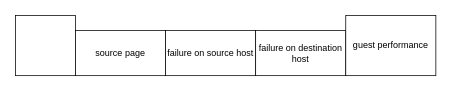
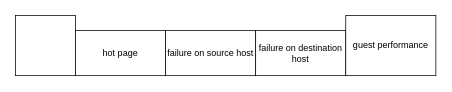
node "source page": label "source page" -> "hot page"
